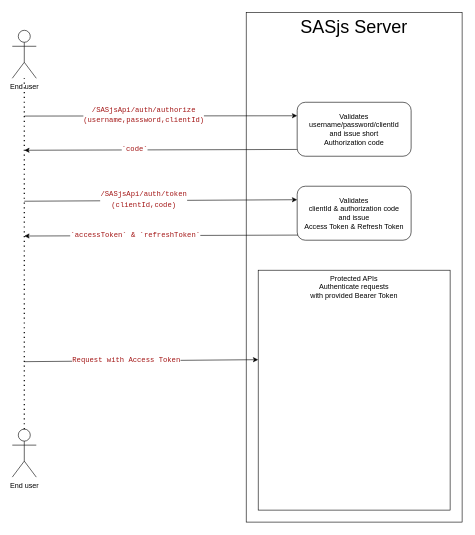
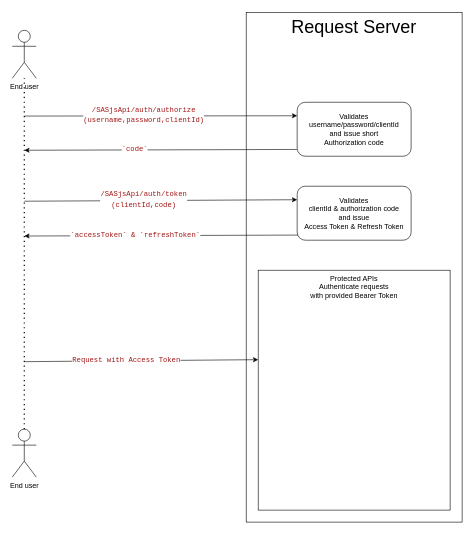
node "SASjs Server": label "SASjs Server" -> "Request Server"
